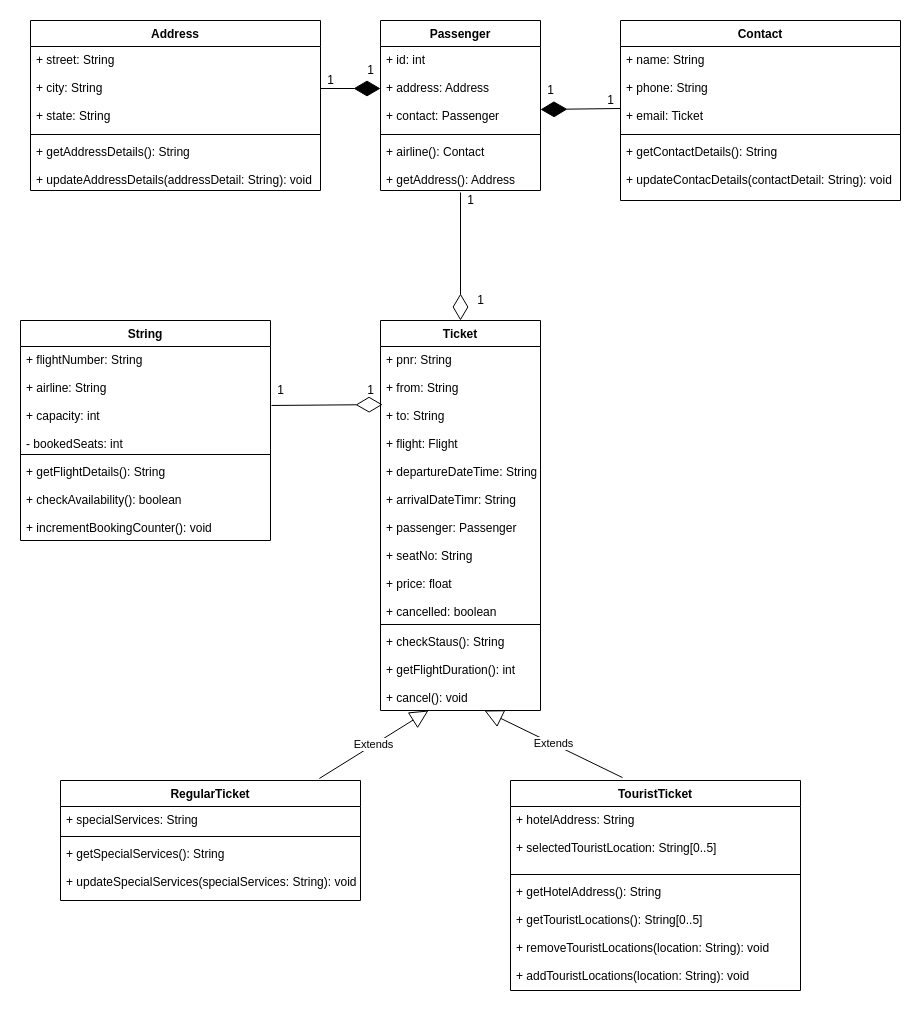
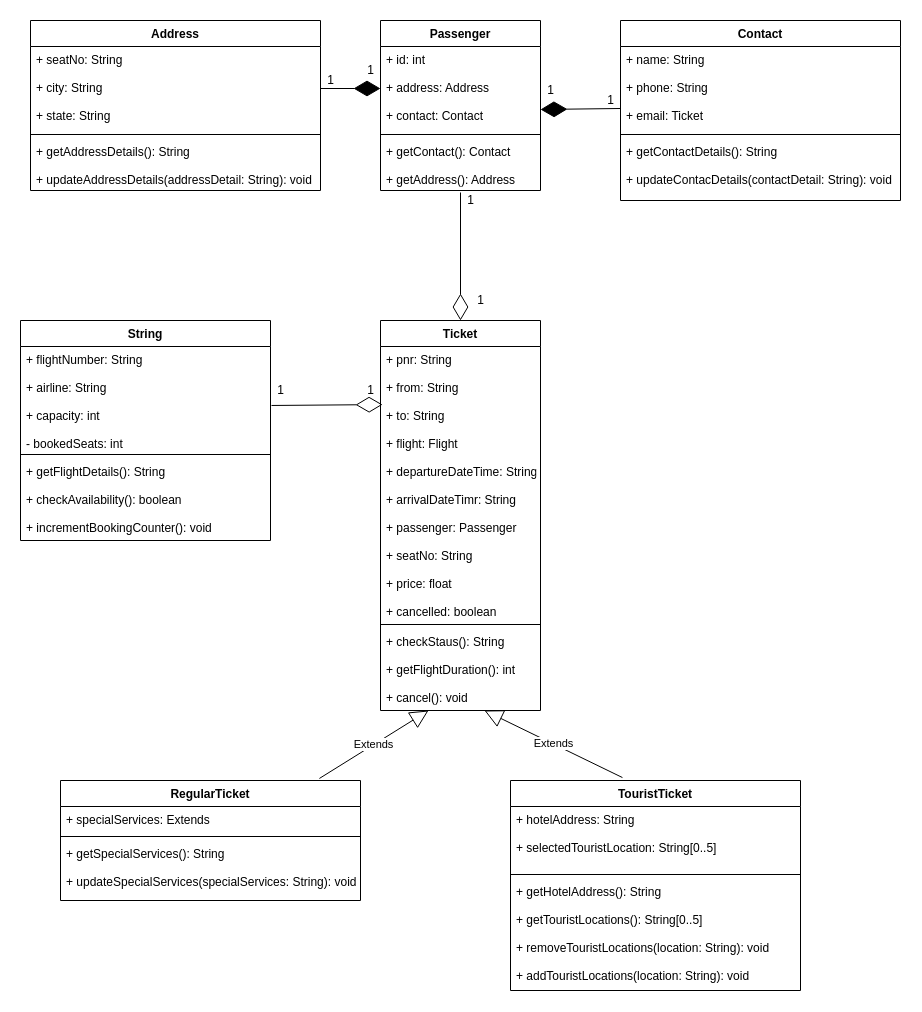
node "+ street: String + city: String + state: String": label "+ street: String + city: String + state: String" -> "+ seatNo: String + city: String + state: String"
node "+ id: int + address: Address + contact: Passenger": label "+ id: int + address: Address + contact: Passenger" -> "+ id: int + address: Address + contact: Contact"
node "+ airline(): Contact + getAddress(): Address": label "+ airline(): Contact + getAddress(): Address" -> "+ getContact(): Contact + getAddress(): Address"
node "+ specialServices: String": label "+ specialServices: String" -> "+ specialServices: Extends"
